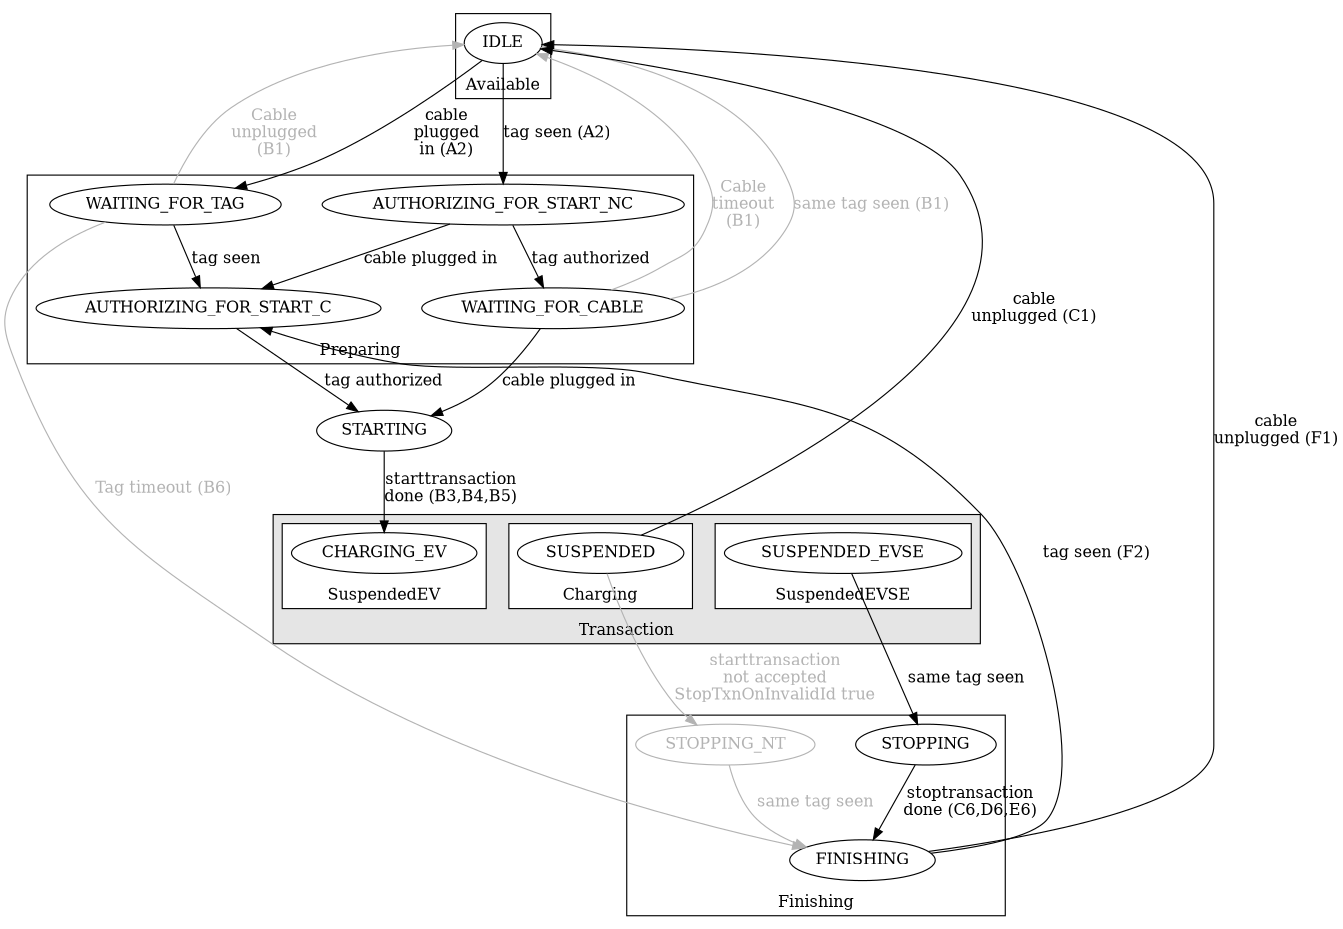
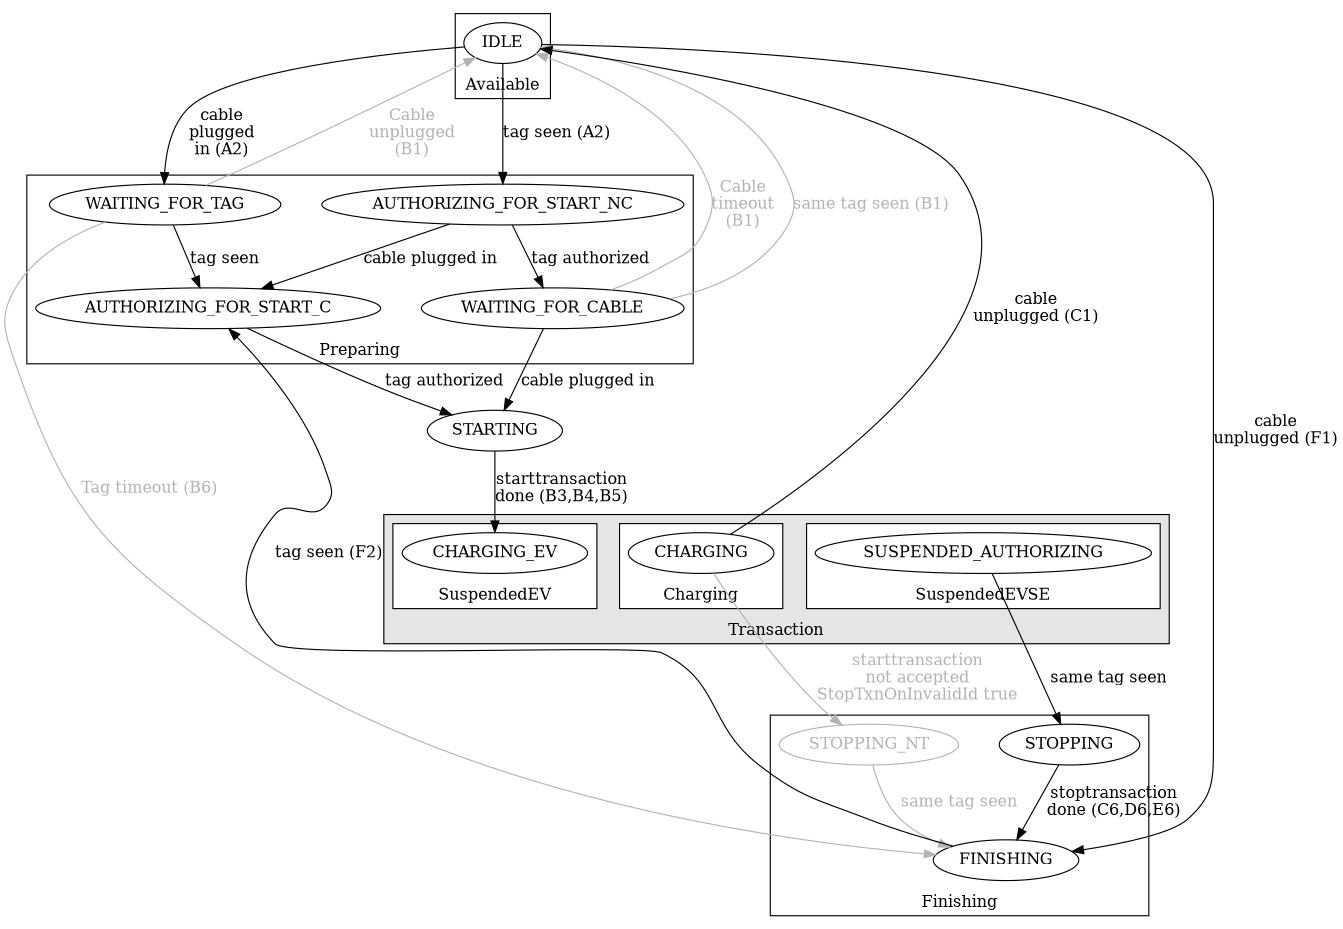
edge "FINISHING" -> "IDLE": reversed
node "SUSPENDED": label "SUSPENDED" -> "CHARGING"
node "SUSPENDED_EVSE": label "SUSPENDED_EVSE" -> "SUSPENDED_AUTHORIZING"
